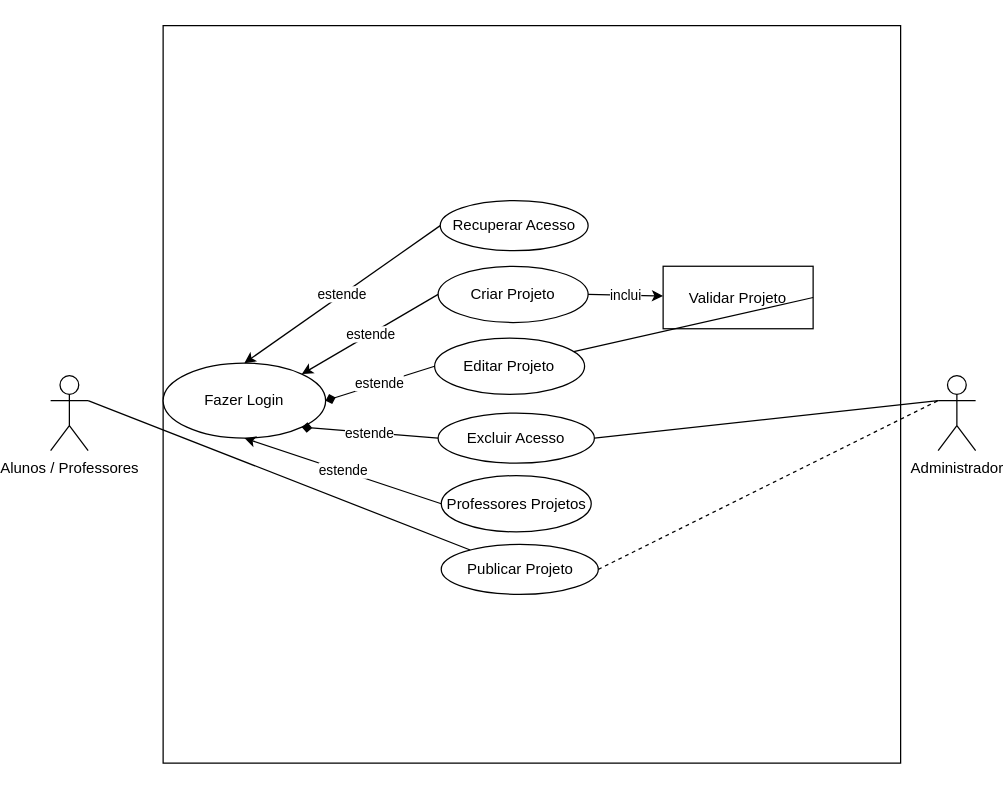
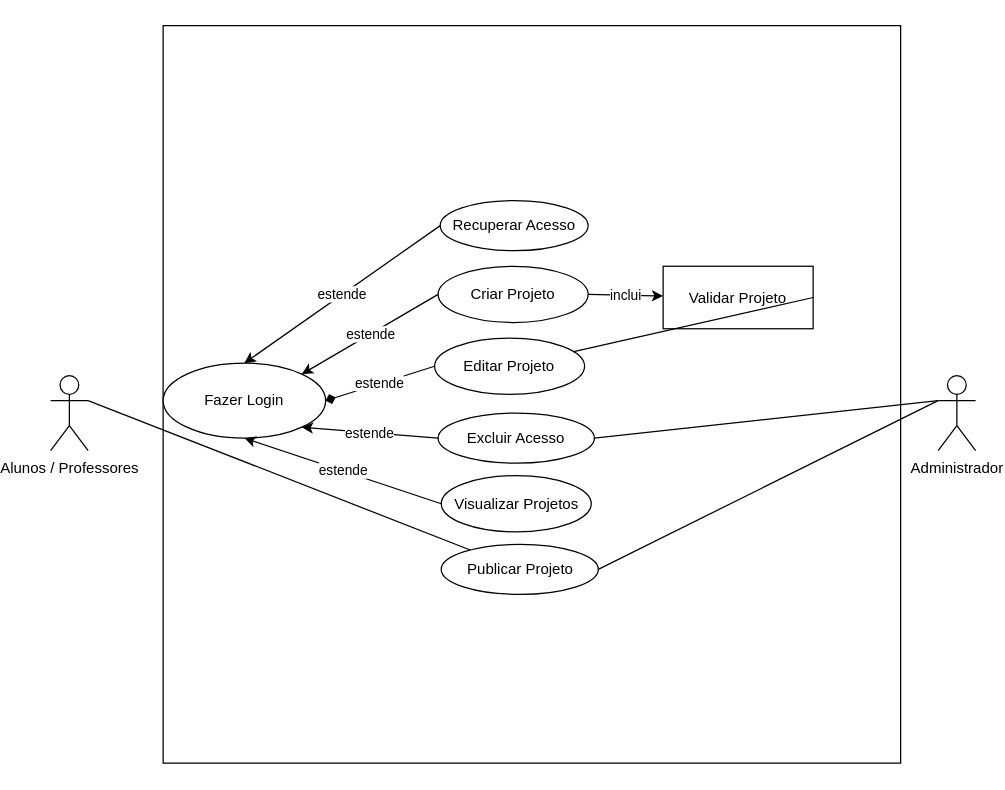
edge "Excluir Acesso" -> "Fazer Login": arrowhead diamond -> classic
edge "Administrador" -- "Publicar Projeto": style dashed -> solid
node "Professores Projetos": label "Professores Projetos" -> "Visualizar Projetos"
